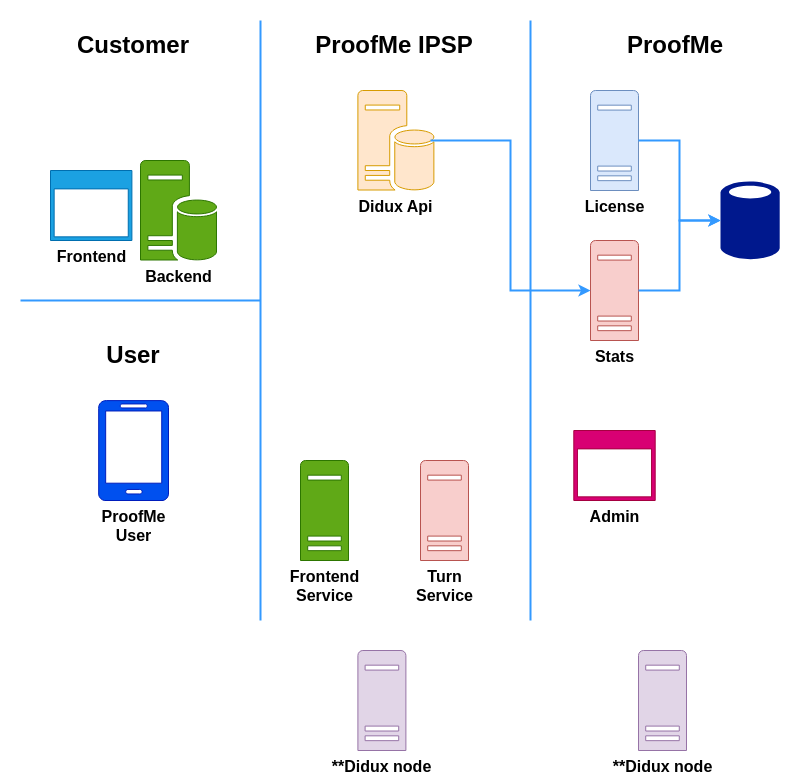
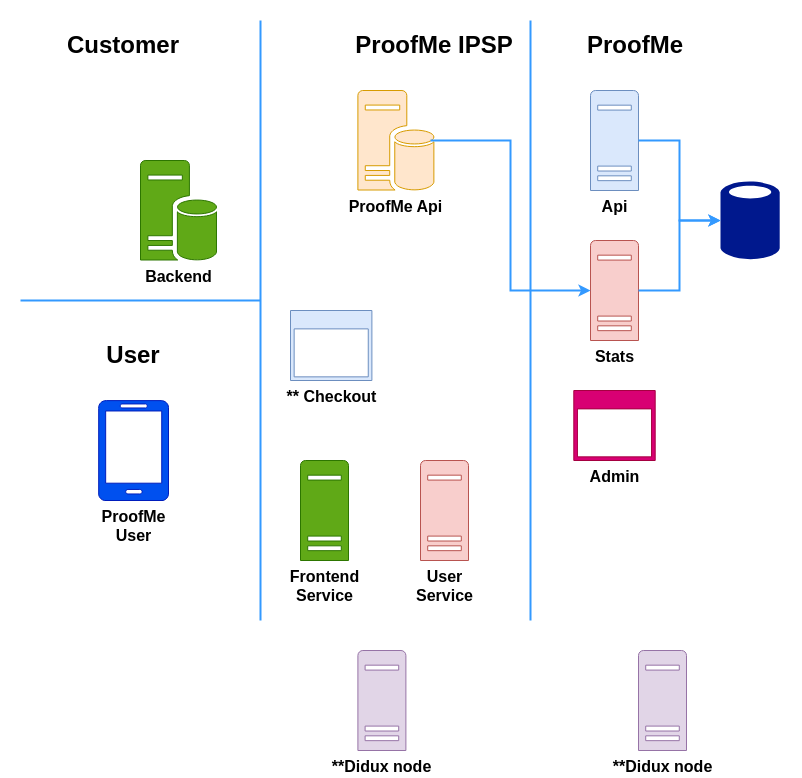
node "Customer": moved (134, 46) -> (124, 46)
node "ProofMe IPSP": moved (395, 46) -> (435, 46)
node "ProofMe": moved (676, 46) -> (636, 46)
node "Frontend": removed
node "Didux Api": label "Didux Api" -> "ProofMe Api"
node "License": label "License" -> "Api"
node "** Checkout": added
node "Admin": moved (615, 466) -> (615, 426)
node "TurnService": label "TurnService" -> "UserService"
